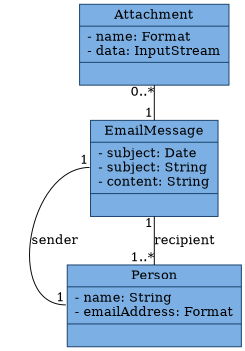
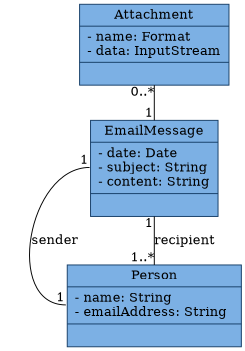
node "EmailMessage": text "- subject: Date" -> "- date: Date"
node "Person": text "- emailAddress: Format" -> "- emailAddress: String"
